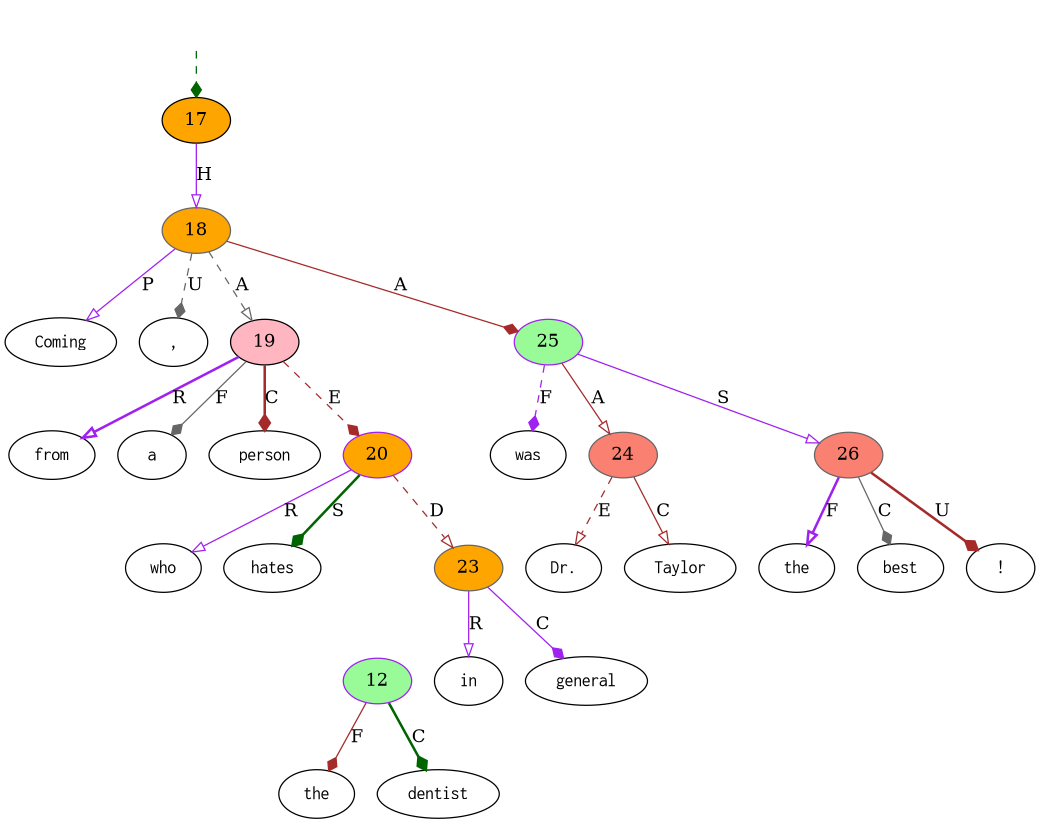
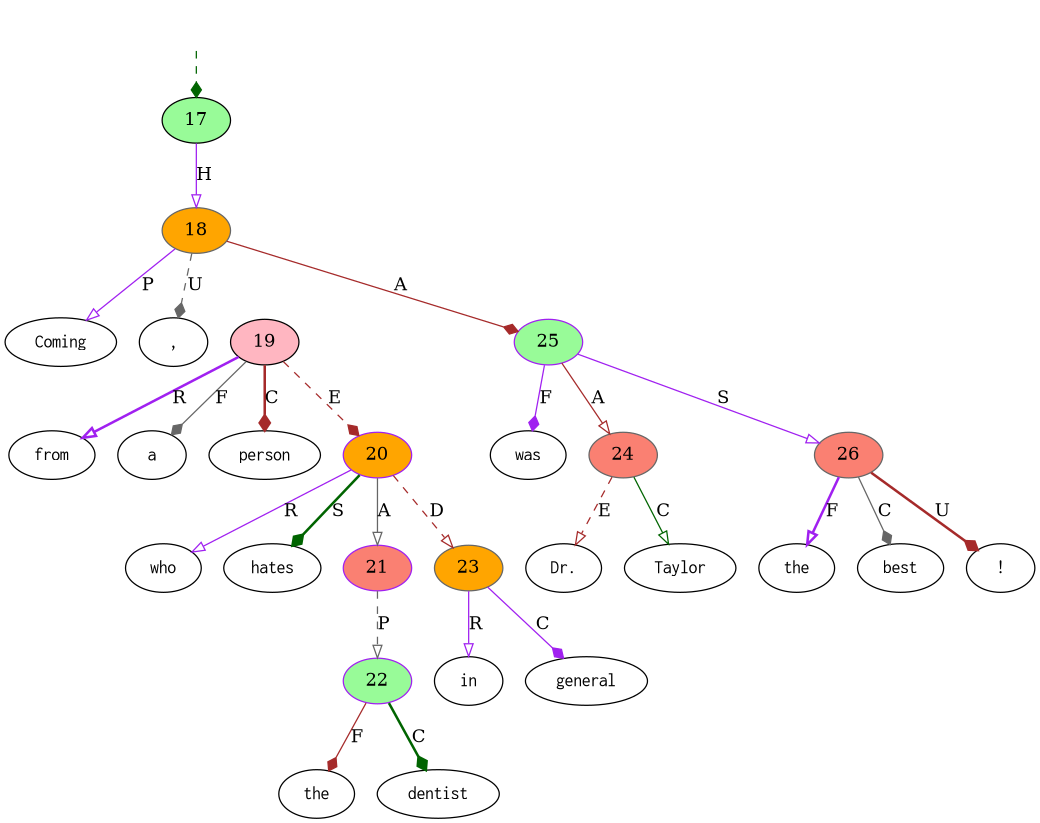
node "17": fillcolor orange -> palegreen
edge "18" -> "19": removed, label "A"
edge "25" -> "was": style dashed -> solid
edge "24" -> "Taylor": color brown -> darkgreen
node "21": added
node "12": label "12" -> "22"
